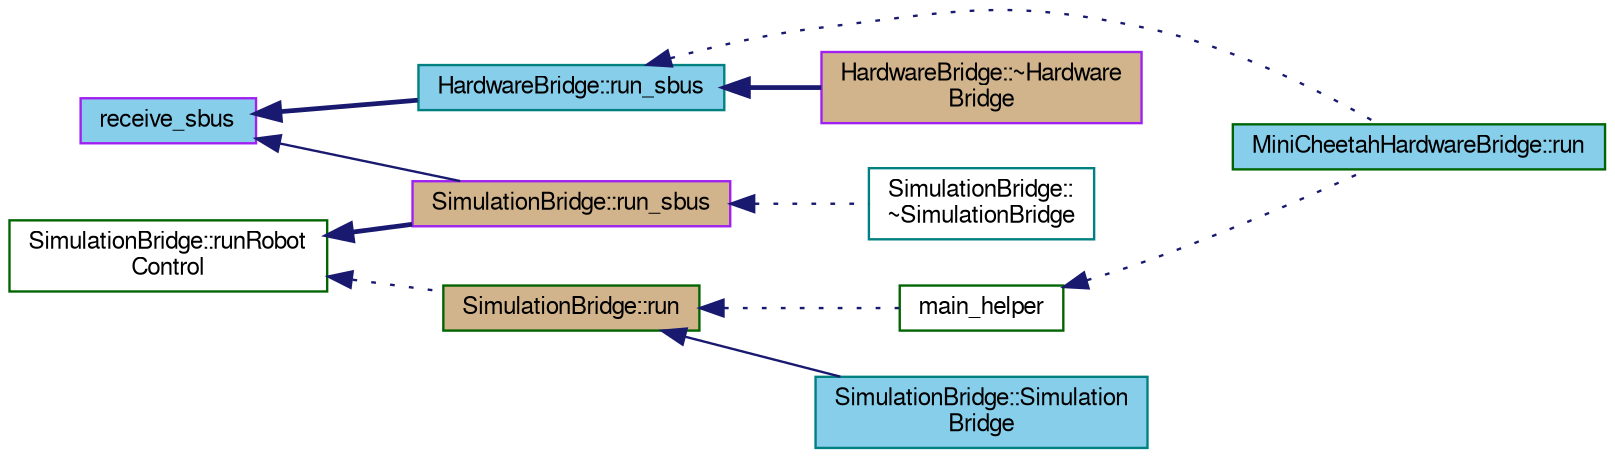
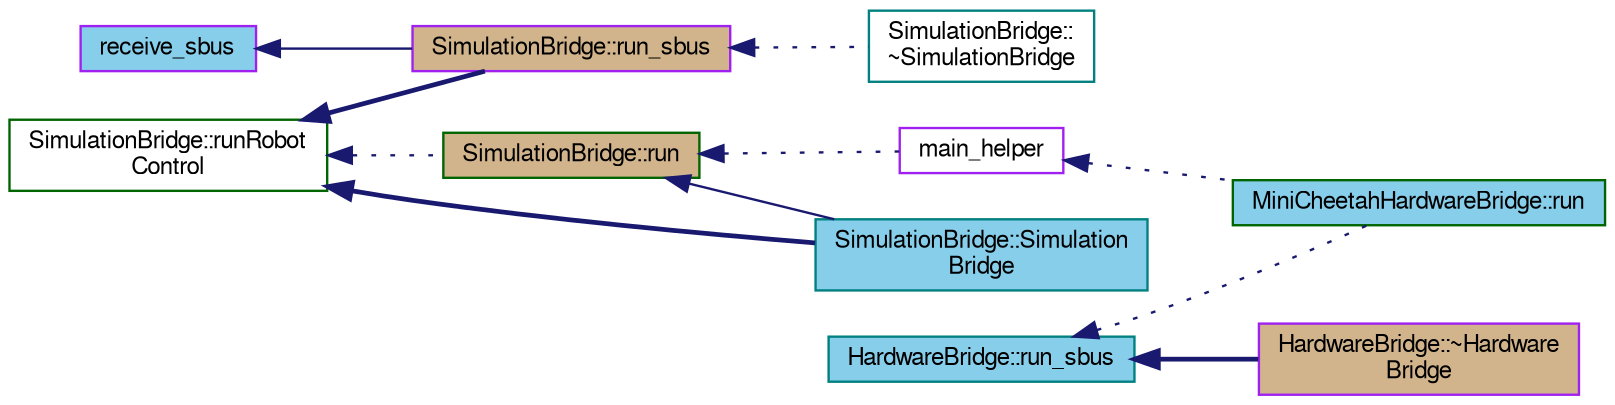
edge "HardwareBridge::run_sbus" -> "receive_sbus": removed
edge "SimulationBridge::Simulation Bridge" -> "SimulationBridge::runRobot Control": added
node "main_helper": color darkgreen -> purple
